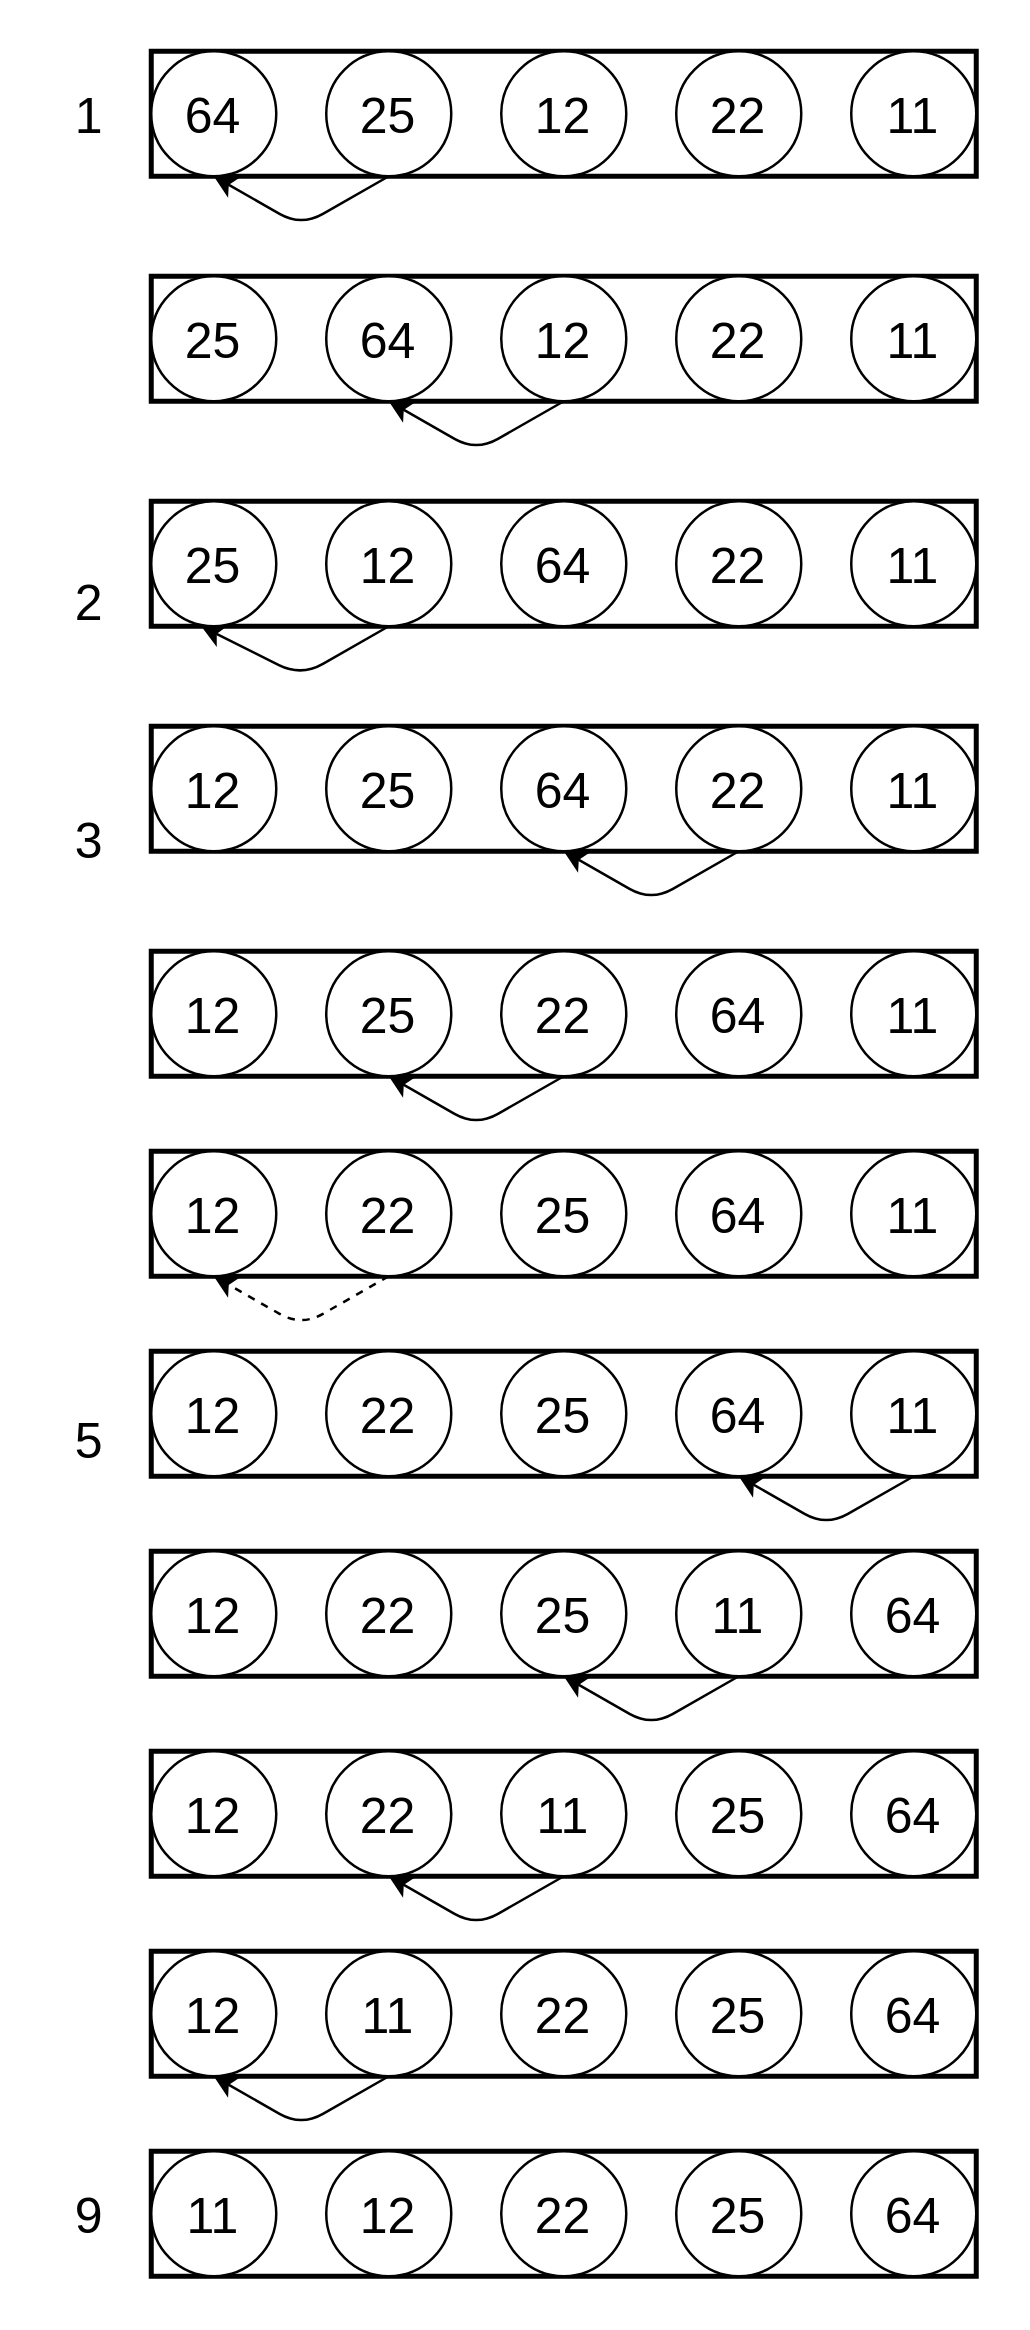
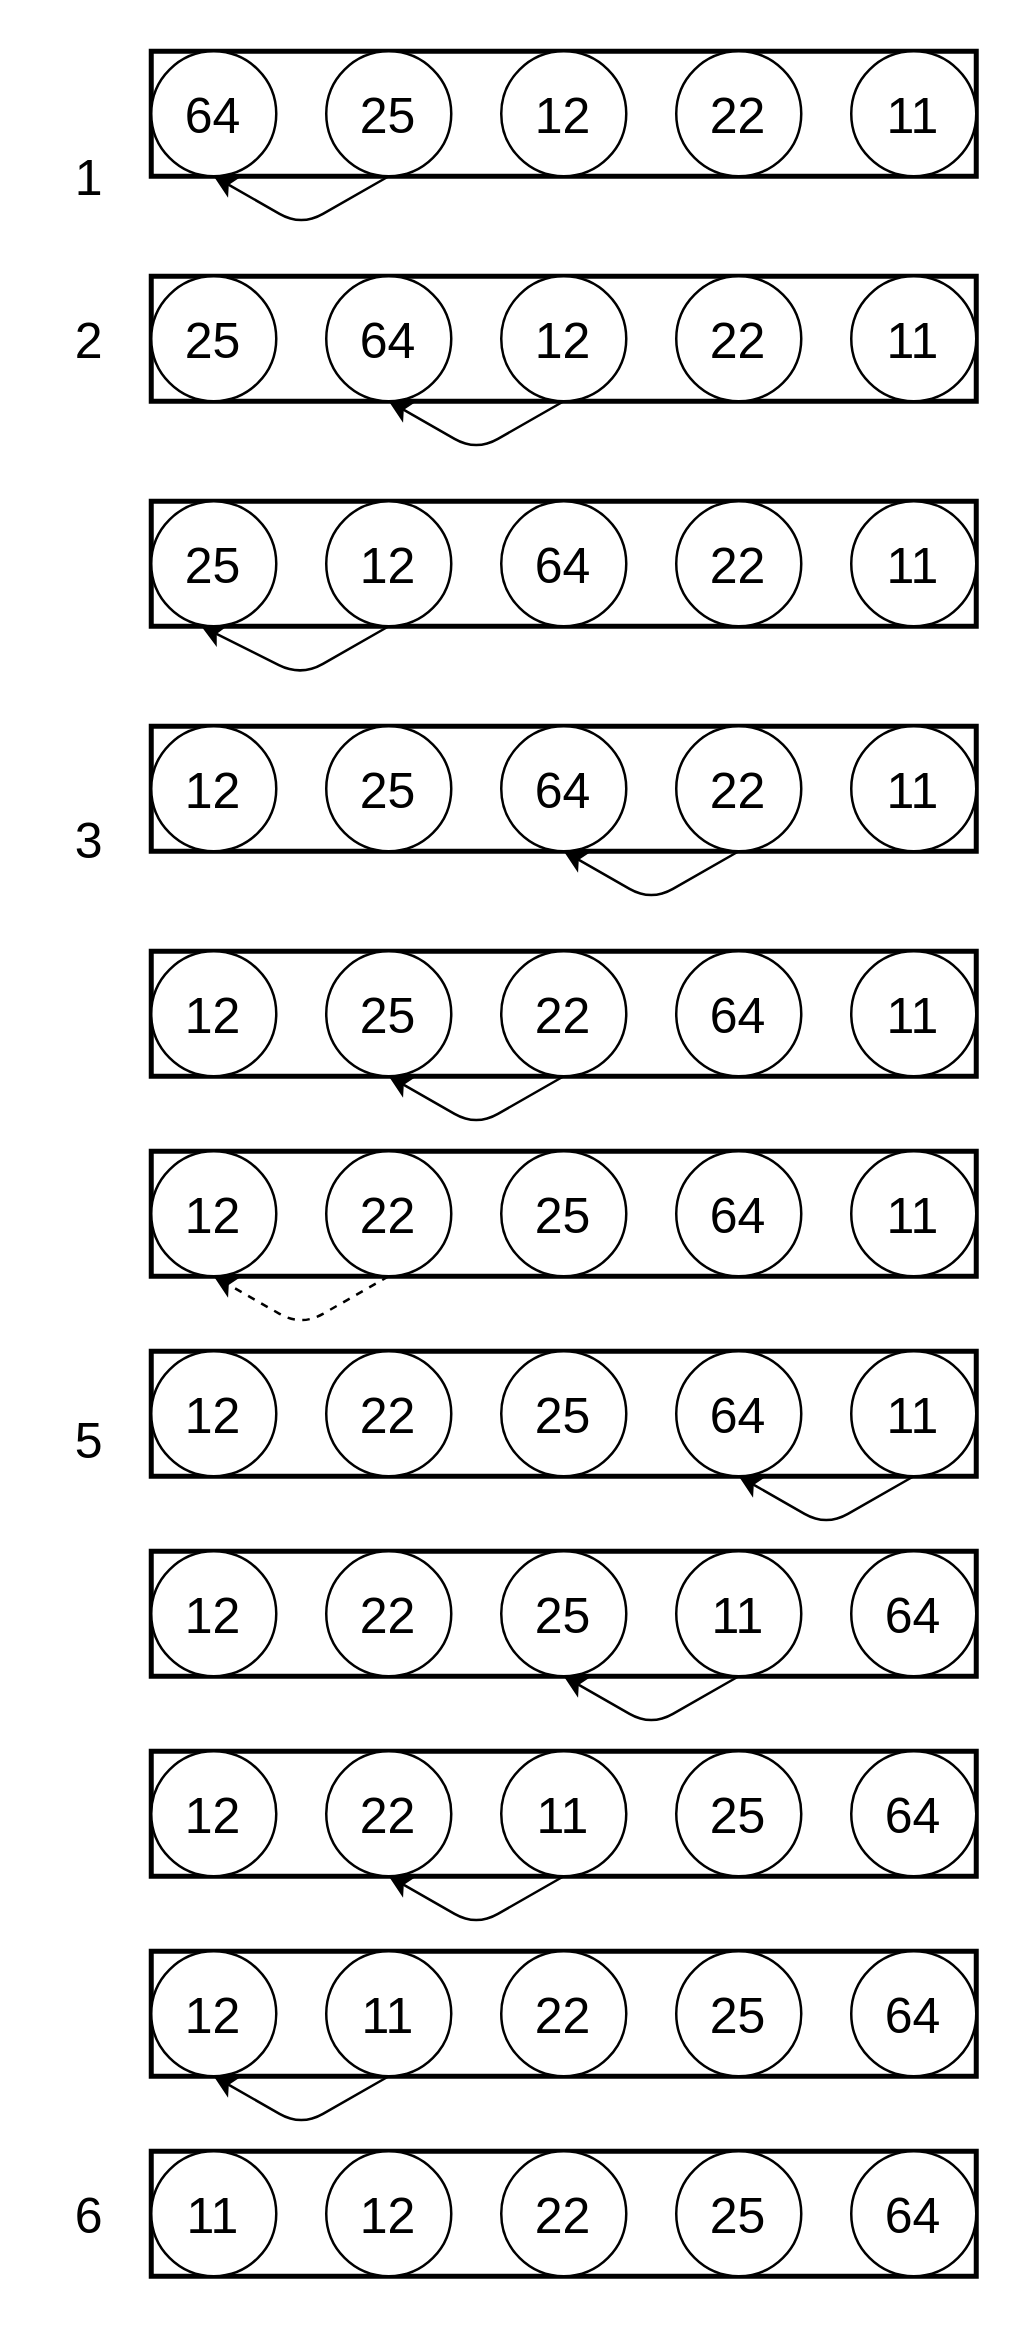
node "1": moved (89, 114) -> (89, 176)
node "2": moved (89, 601) -> (89, 339)
node "9": label "9" -> "6"
